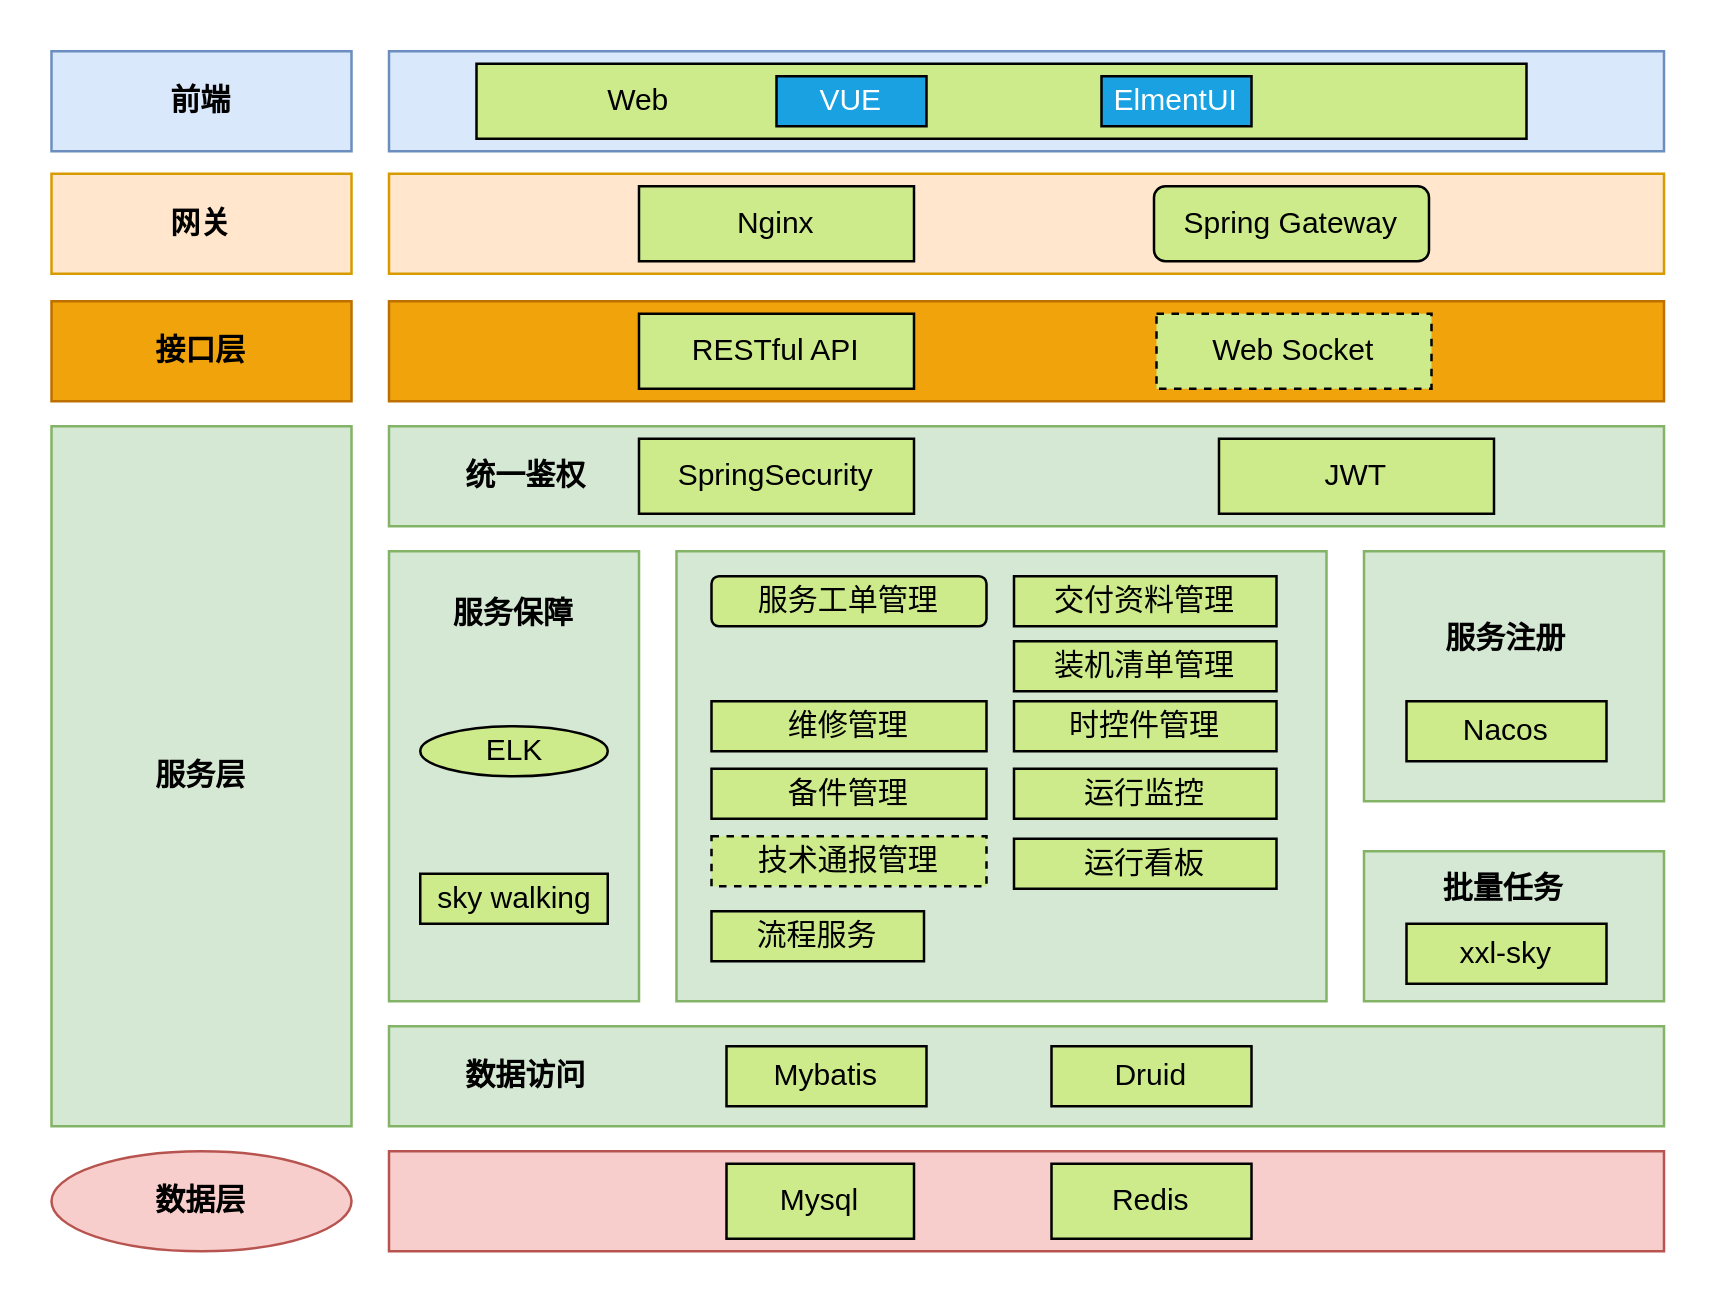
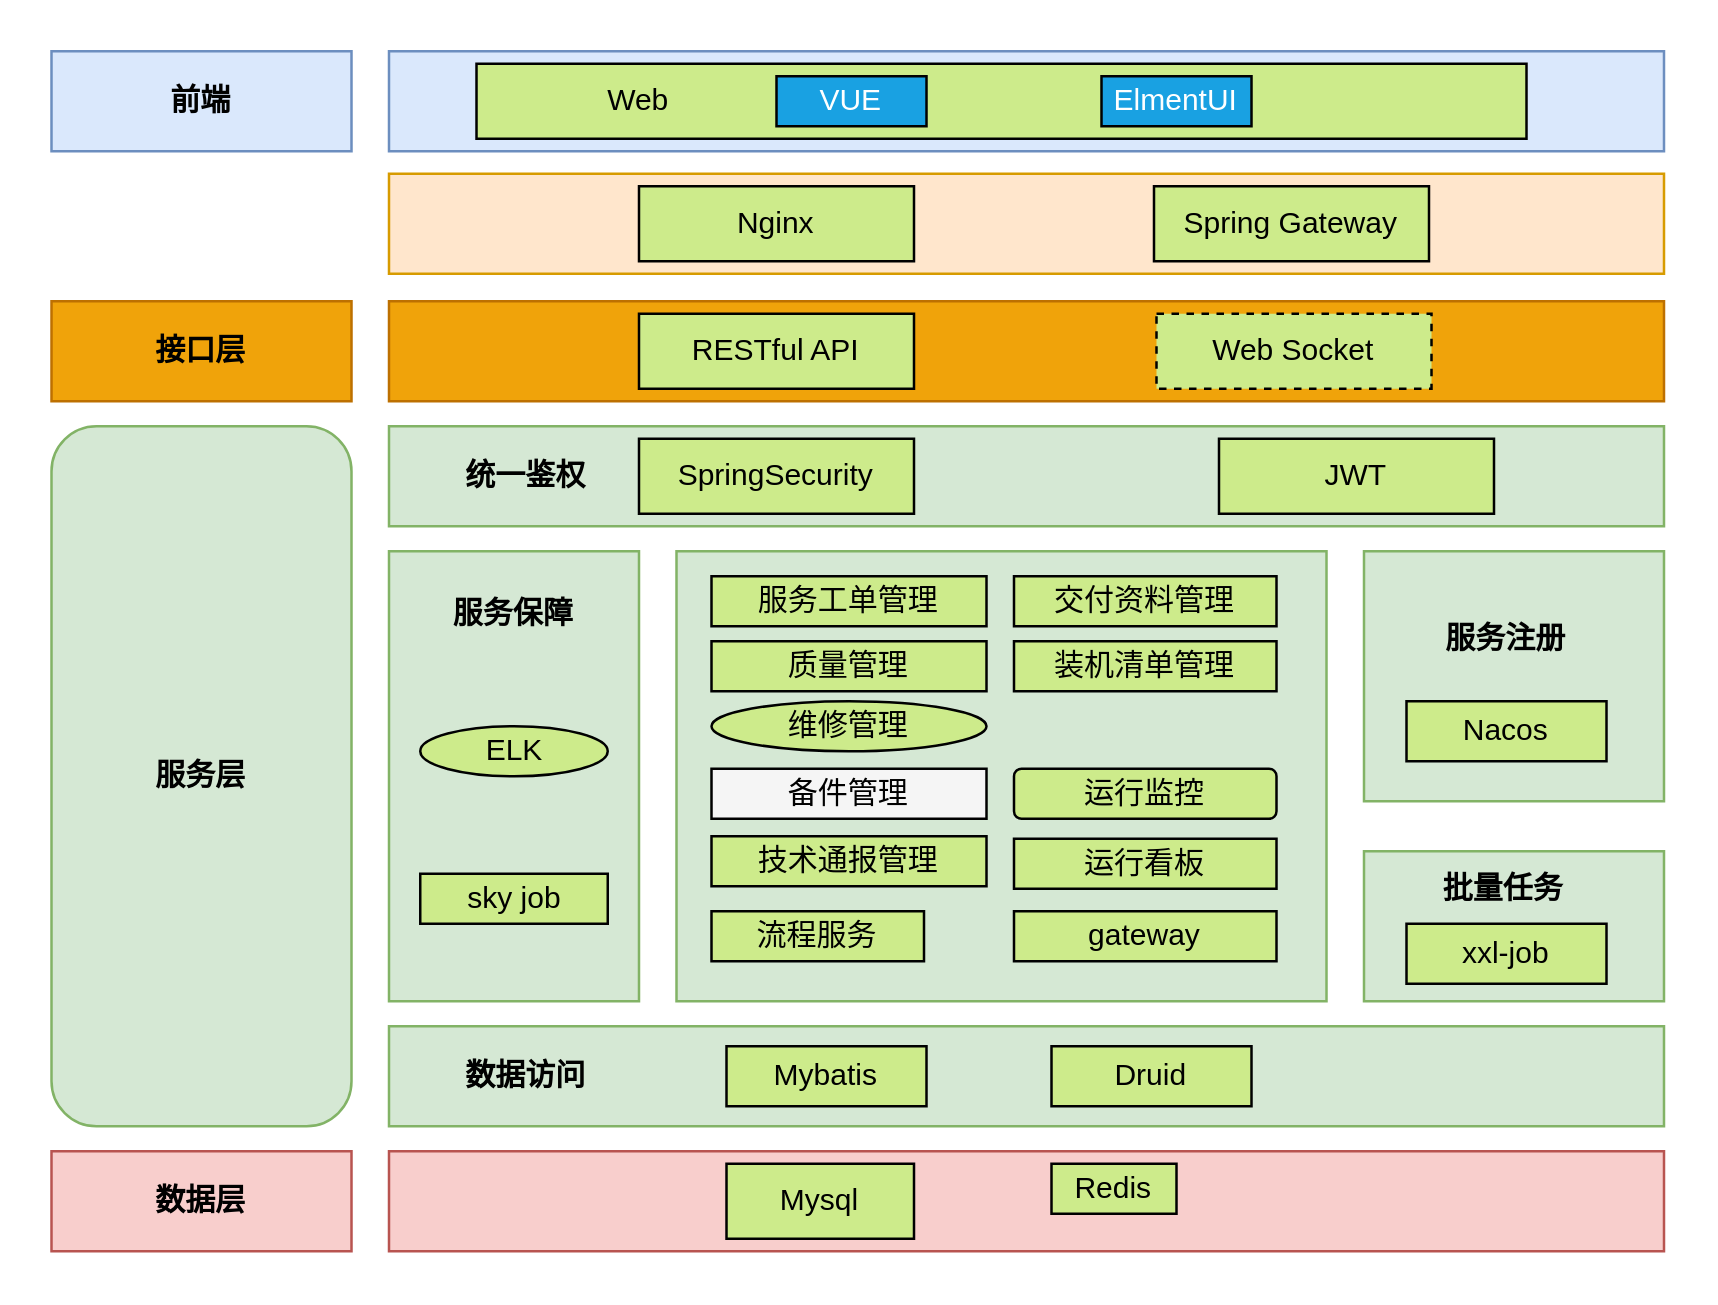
node "网关": removed
node "Spring Gateway": shape rounded rectangle -> rectangle
node "服务工单管理": shape rounded rectangle -> rectangle
node "质量管理": added
node "维修管理": shape rectangle -> ellipse
node "时控件管理": removed
node "服务层": shape rectangle -> rounded rectangle
node "备件管理": fillcolor #cdeb8b -> #f5f5f5
node "运行监控": shape rectangle -> rounded rectangle
node "技术通报管理": style dashed -> solid
node "sky walking": label "sky walking" -> "sky job"
node "gateway": added
node "xxl-sky": label "xxl-sky" -> "xxl-job"
node "数据层": shape ellipse -> rectangle
node "Redis": size 200x75 -> 125x50
